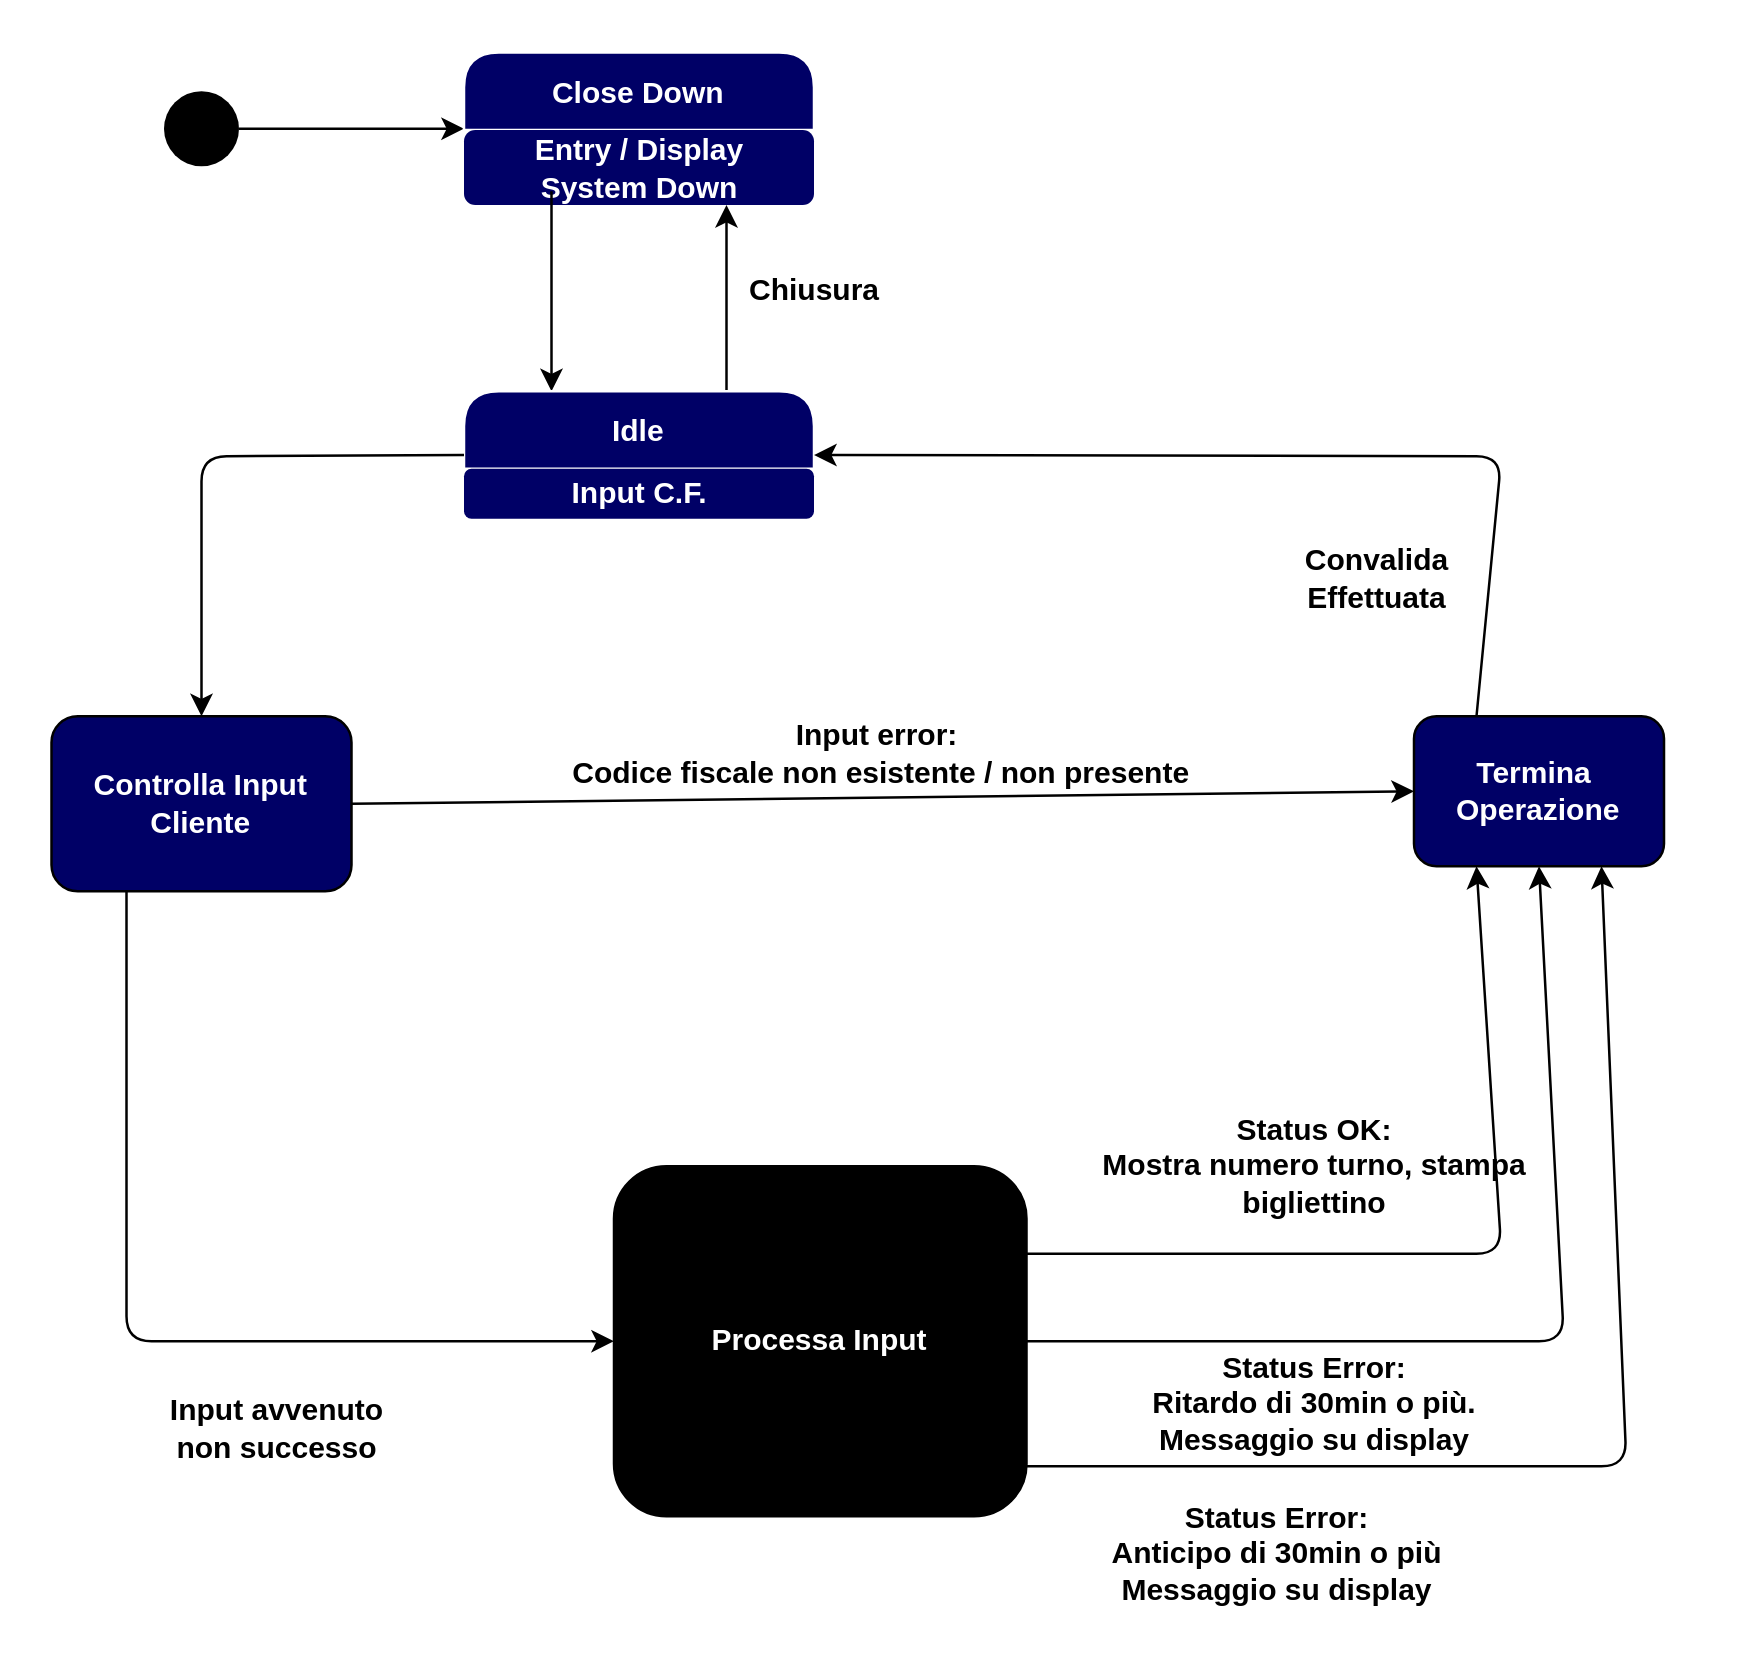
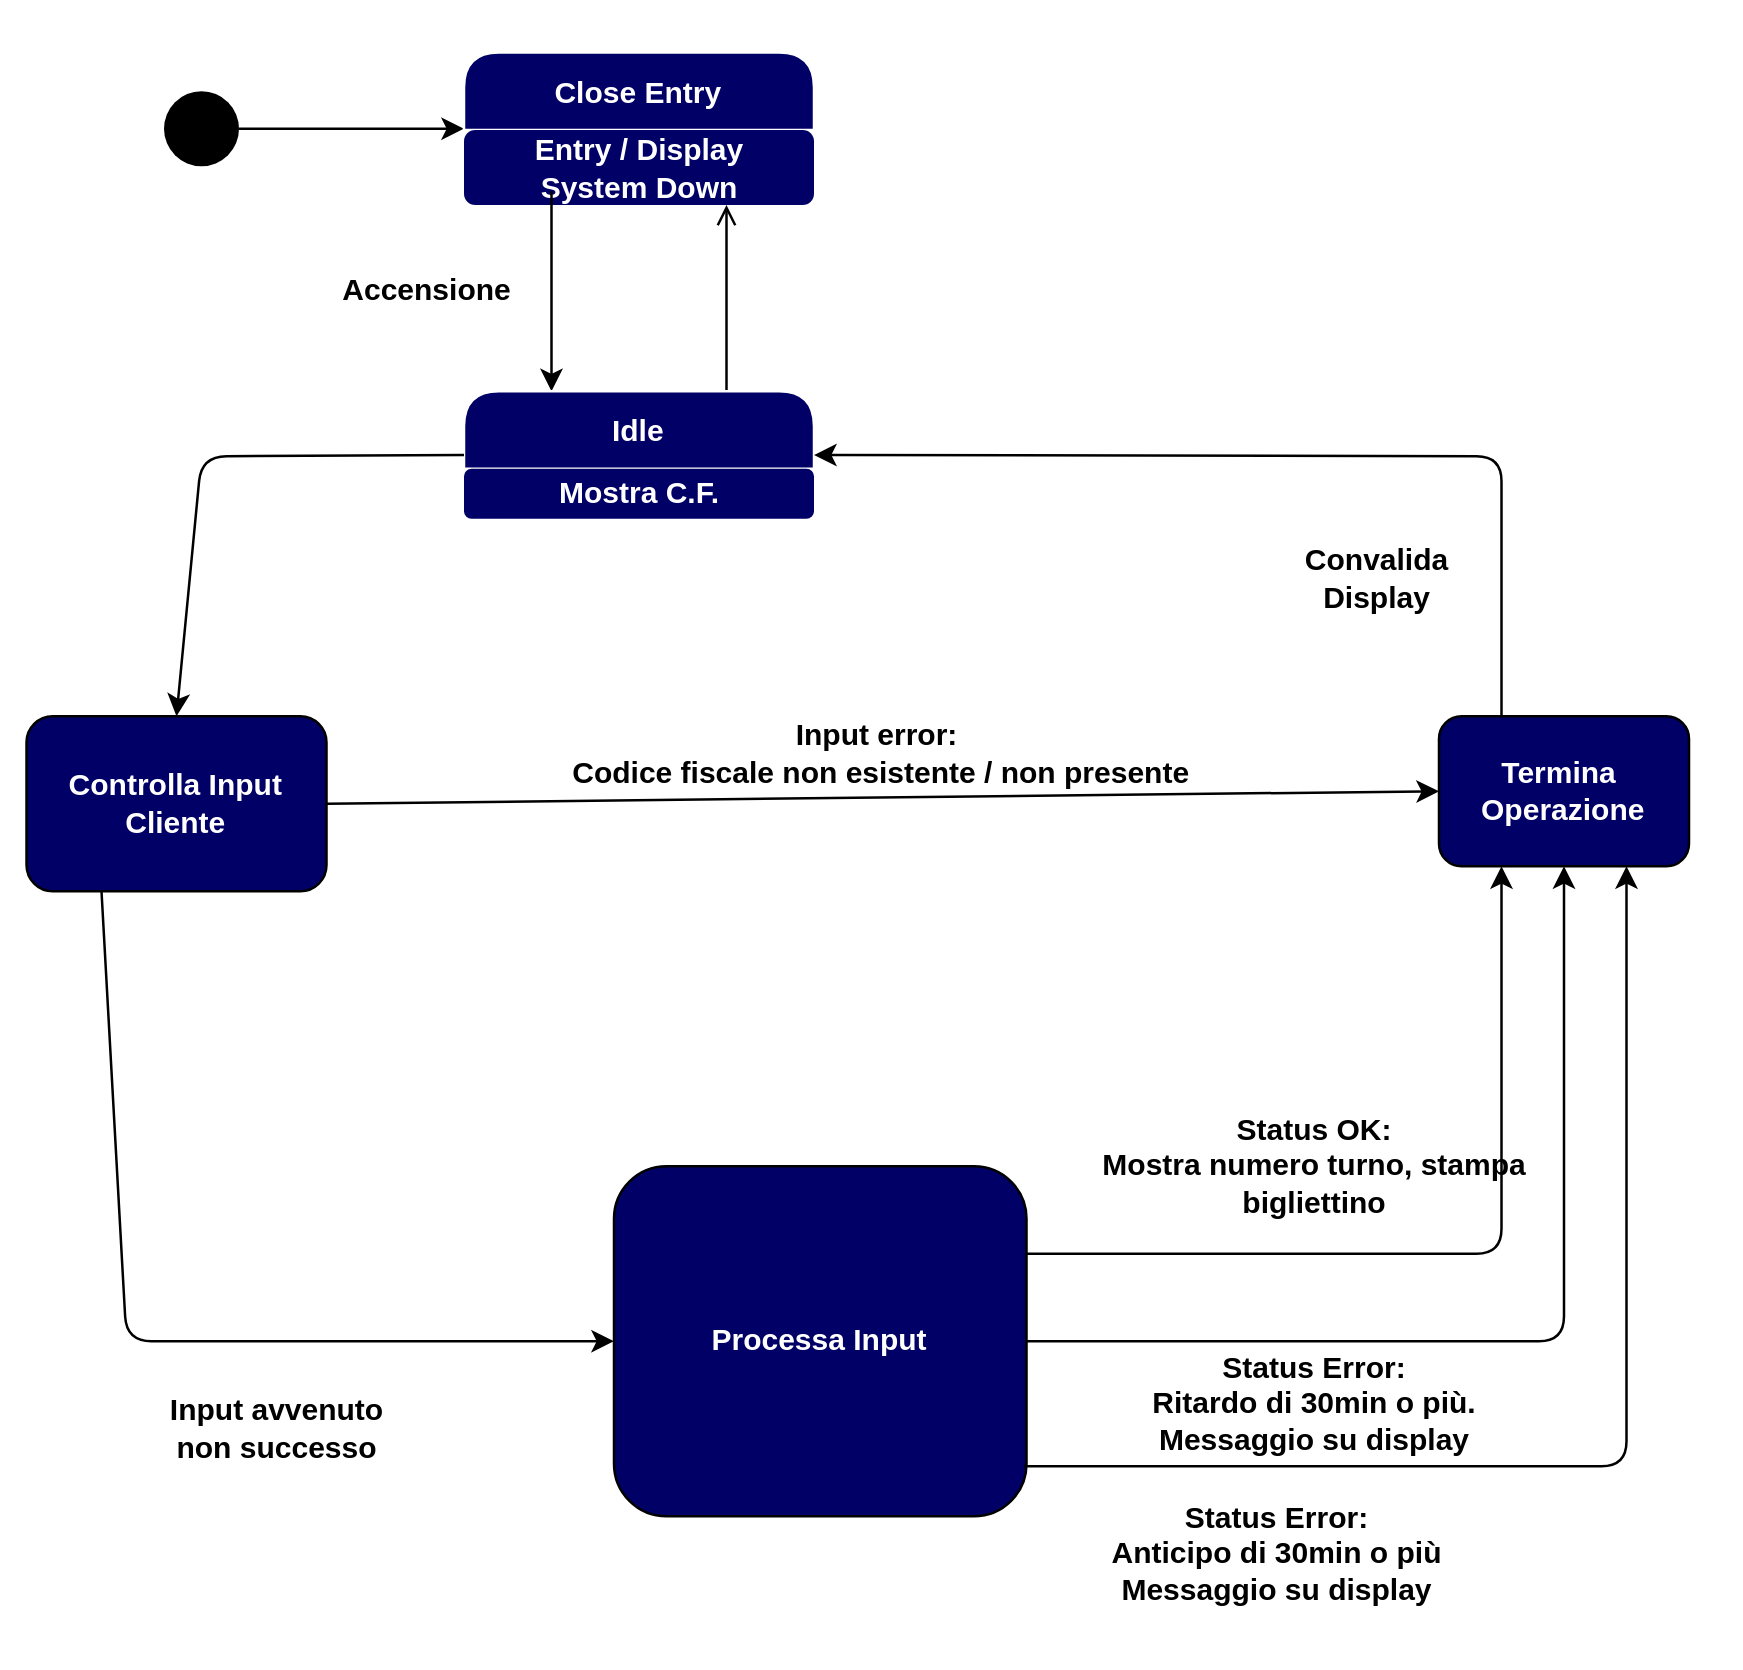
node "Close Down": label "Close Down" -> "Close Entry"
edge "Idle" -> "Entry / Display System Down": arrowhead classic -> open
node "Accensione": added
node "Chiusura": removed
node "Input C.F.": label "Input C.F." -> "Mostra C.F."
node "Convalida Effettuata": label "Convalida Effettuata" -> "Convalida Display"
node "Termina Operazione": moved (1539, 791) -> (1564, 791)
node "Controlla Input Cliente": moved (201, 804) -> (176, 804)
node "Processa Input": fillcolor #000000 -> #000066
